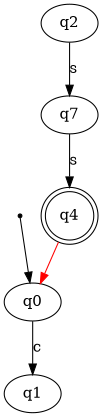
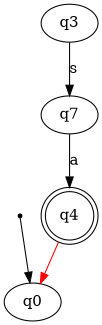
node "q2": label "q2" -> "q3"
edge "q7" -> "q4": label "s" -> "a"
node "q1": removed
